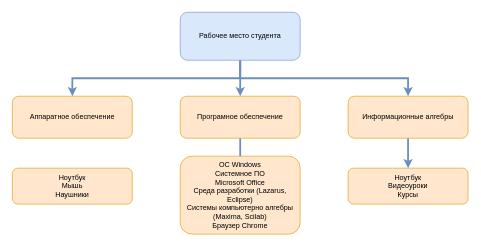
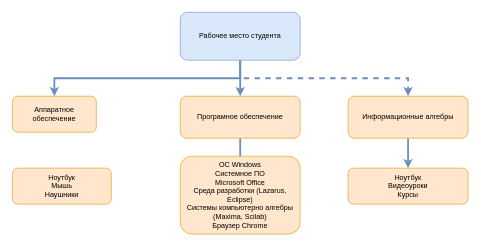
edge "Рабочее место студента" -> "Информационные алгебры": style solid -> dashed
node "Аппаратное обеспечение": size 120x42 -> 84x36
node "Ноутбук Мышь Наушники": size 120x36 -> 99x36
